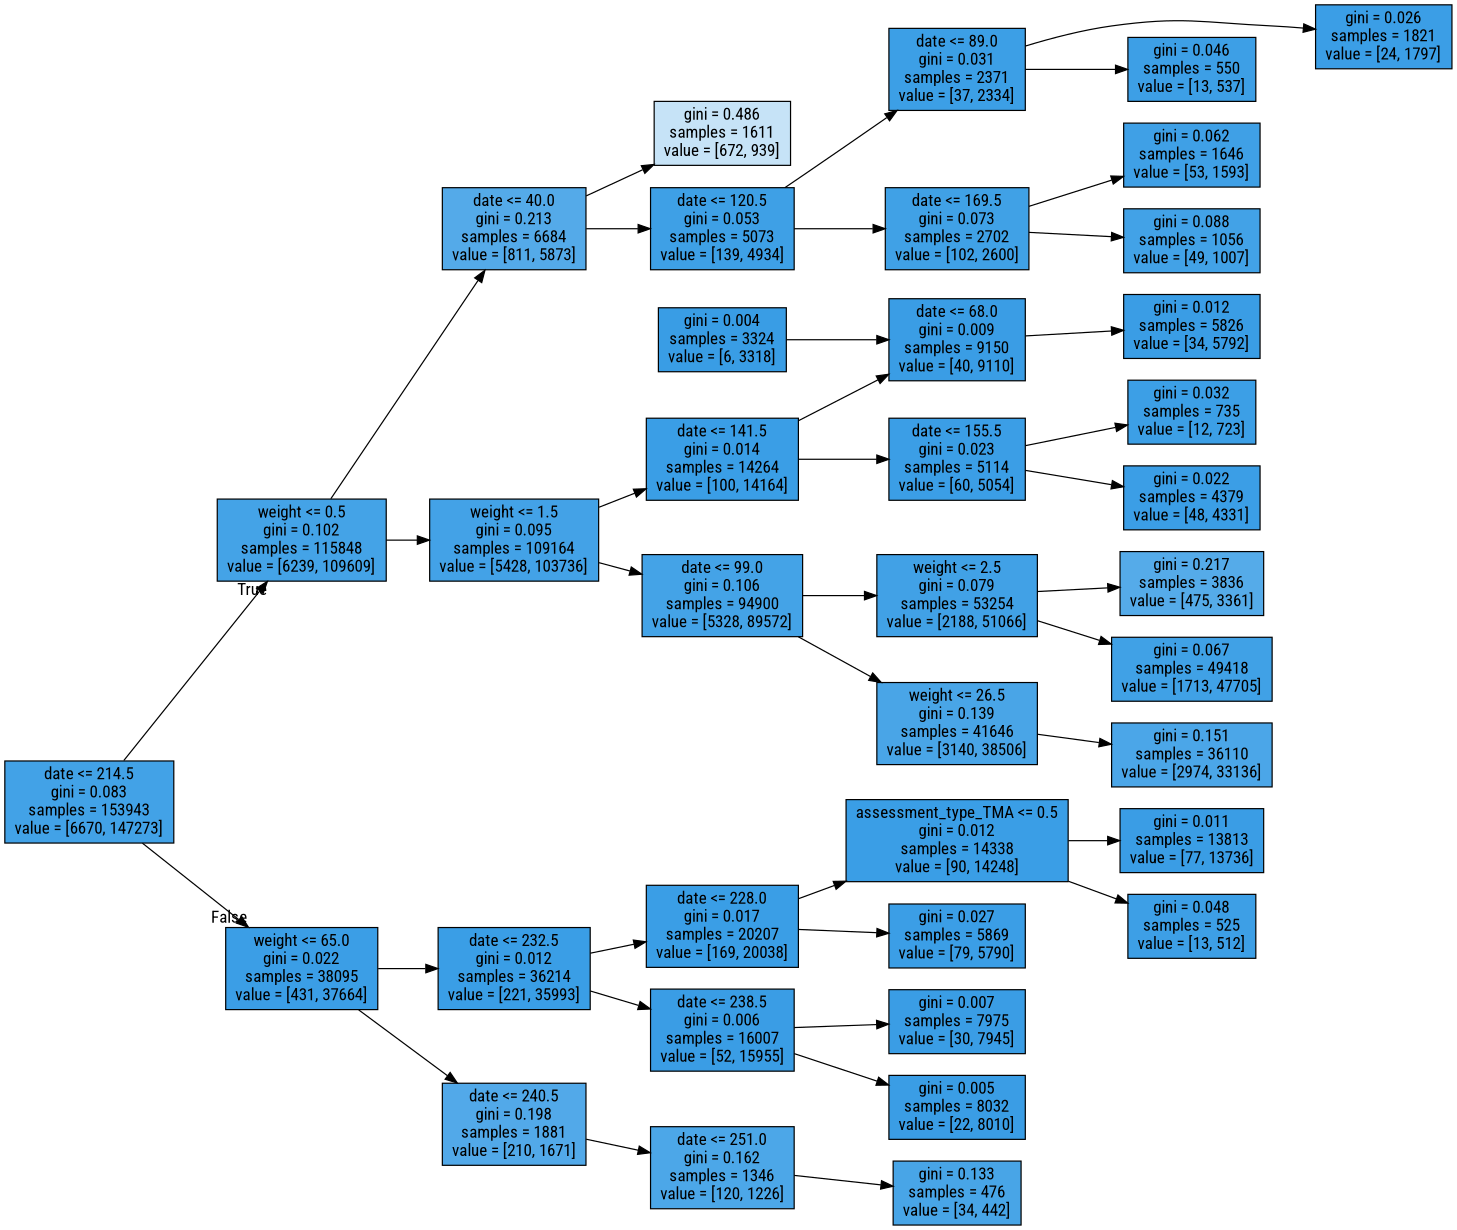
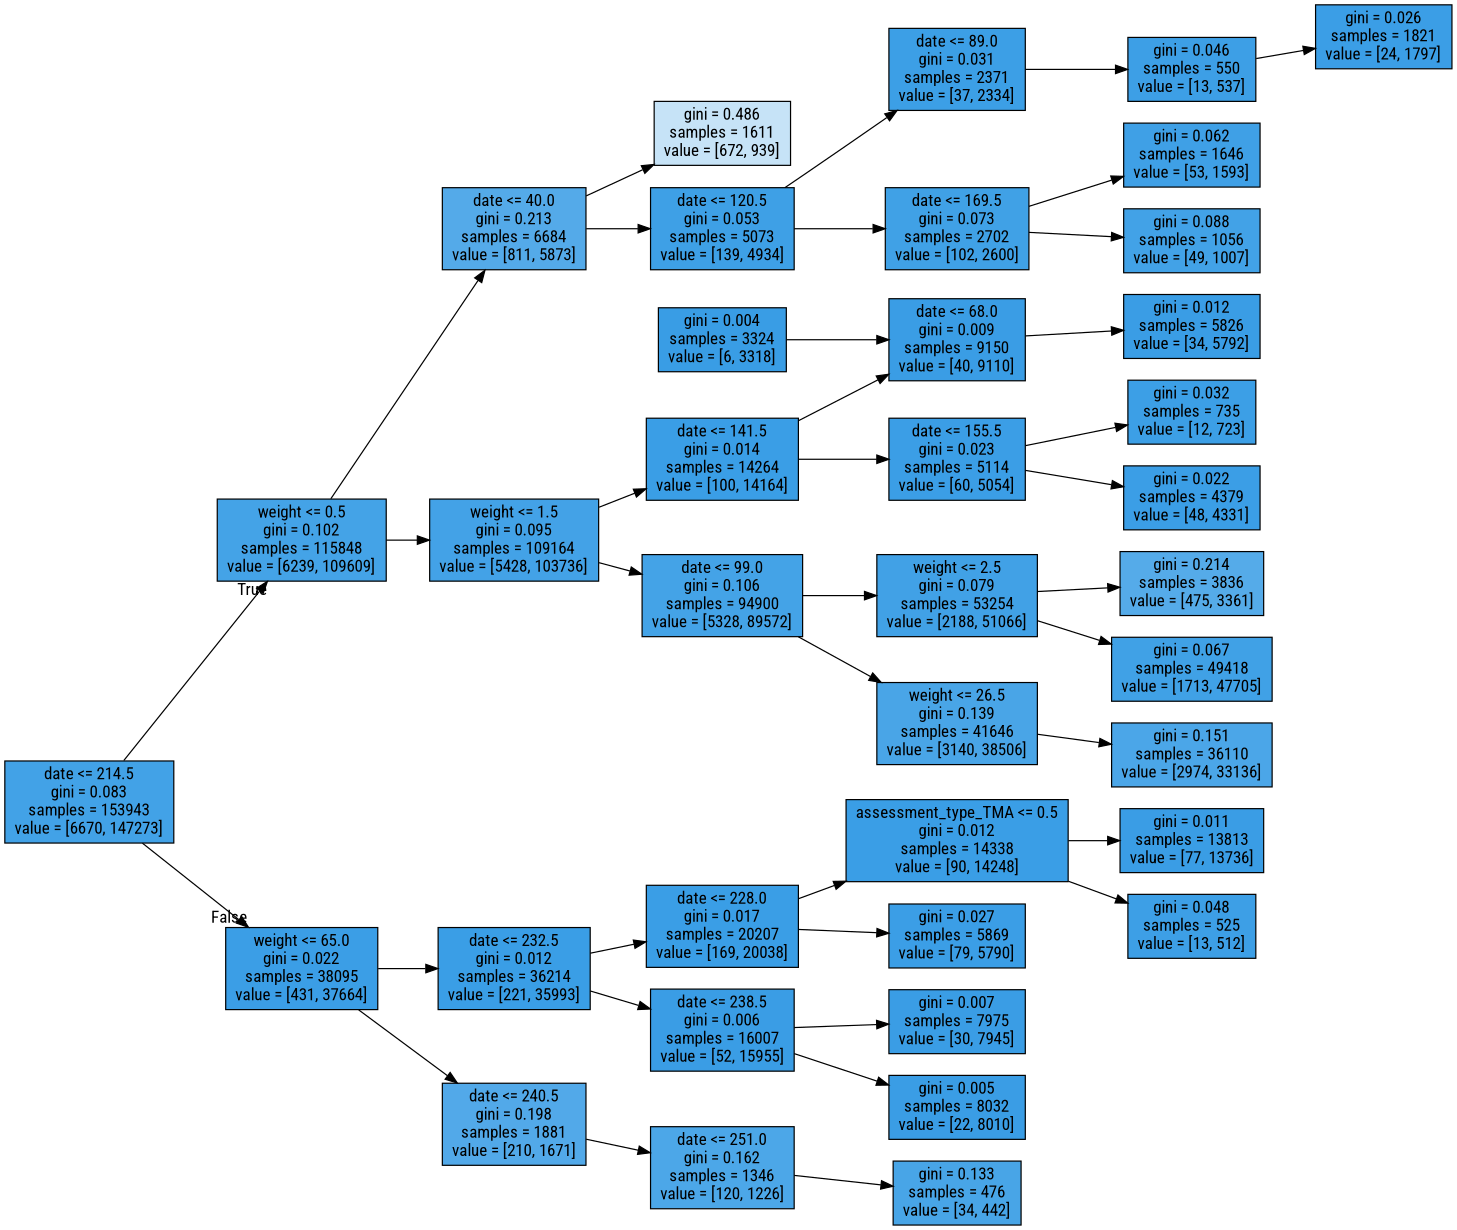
edge "date <= 89.0 gini = 0.031 samples = 2371 value = [37, 2334]" -> "gini = 0.026 samples = 1821 value = [24, 1797]": now "gini = 0.046 samples = 550 value = [13, 537]" -> "gini = 0.026 samples = 1821 value = [24, 1797]"
node "gini = 0.217 samples = 3836 value = [475, 3361]": label "gini = 0.217 samples = 3836 value = [475, 3361]" -> "gini = 0.214 samples = 3836 value = [475, 3361]"
